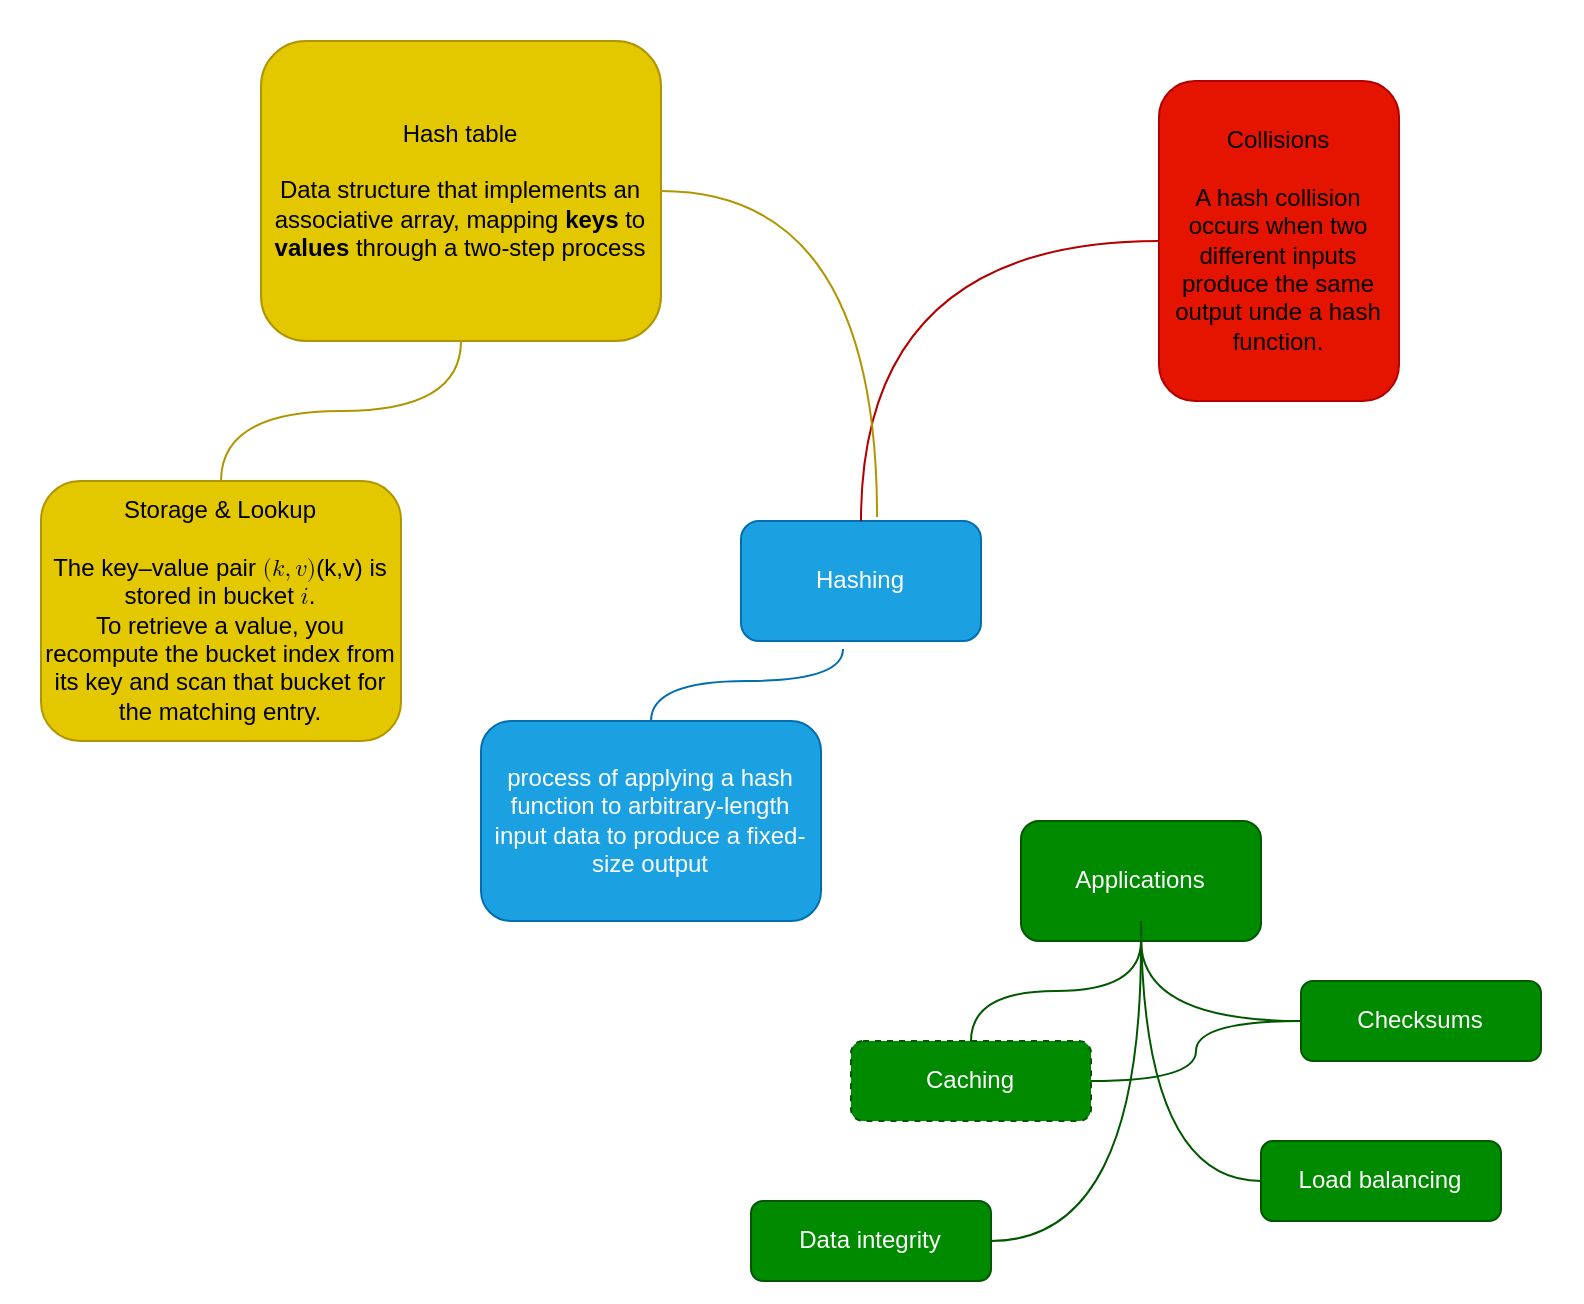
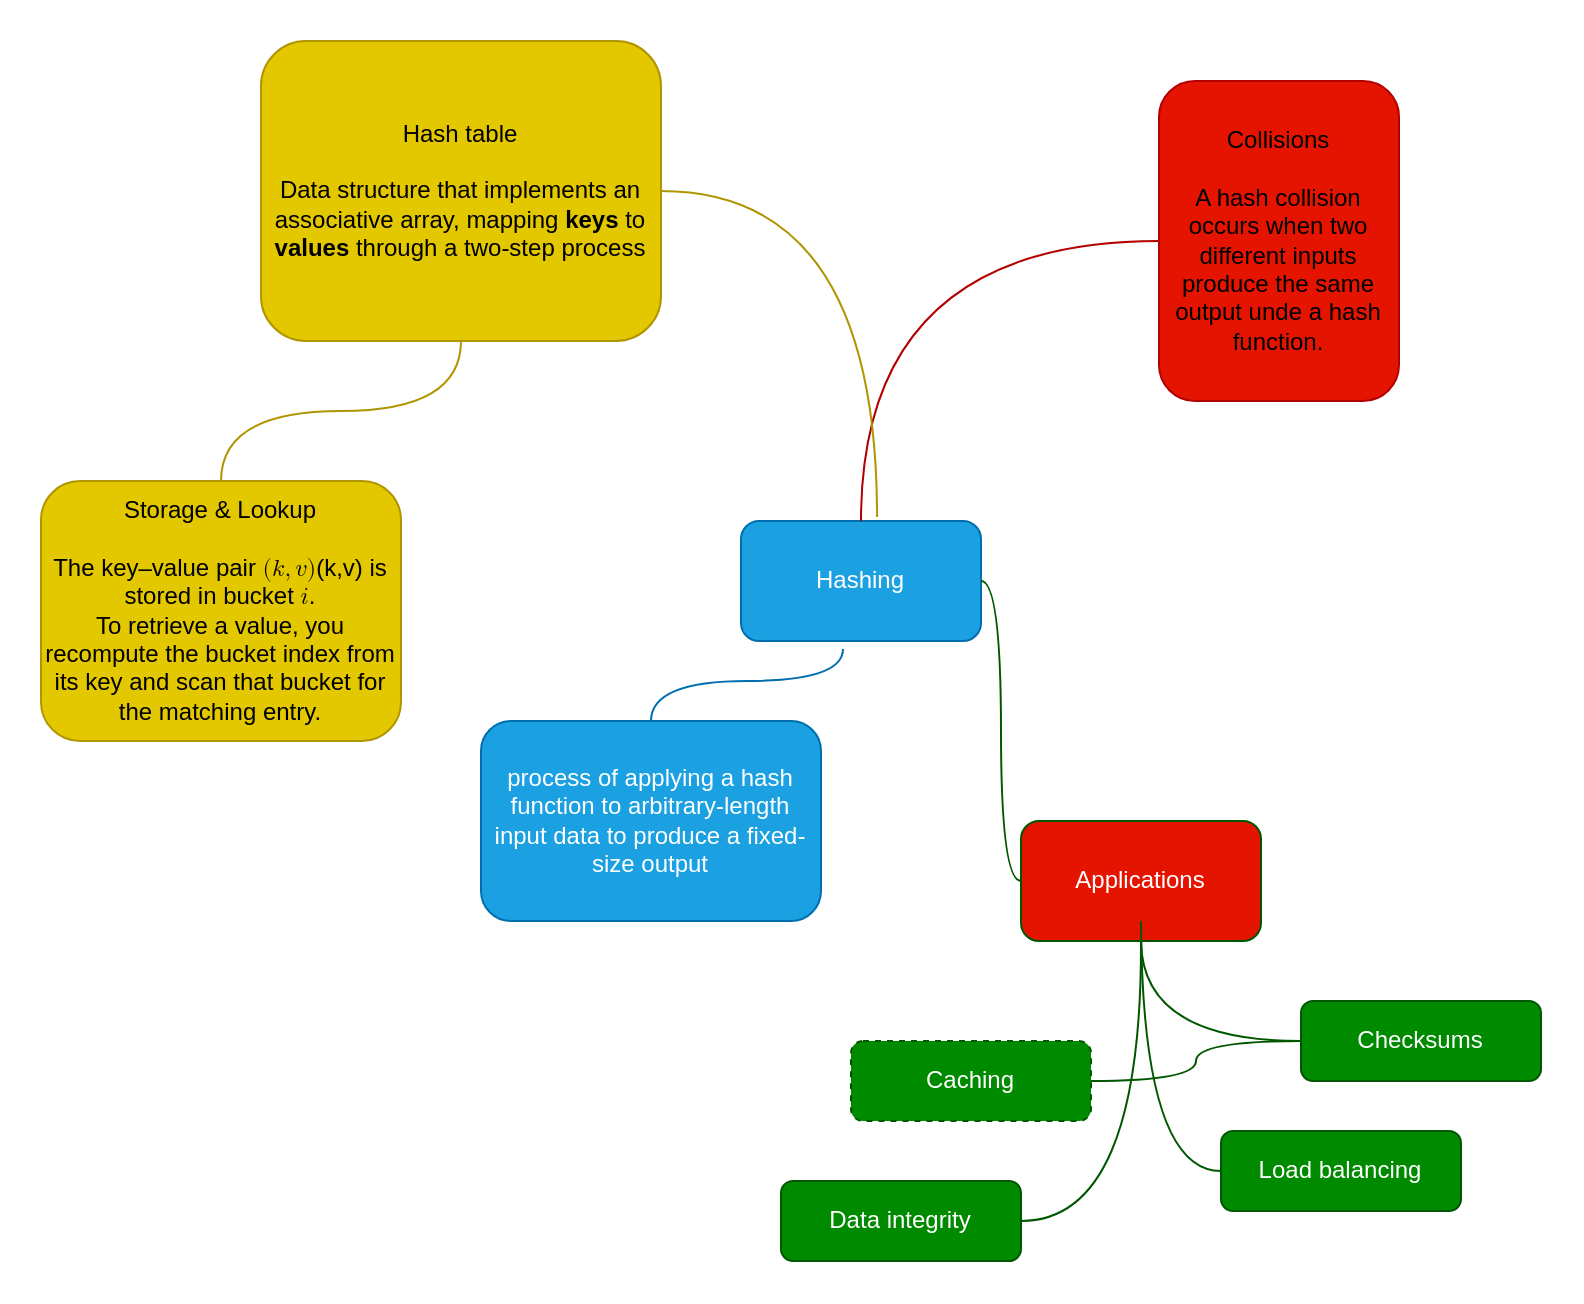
node "Applications": fillcolor #008a00 -> #e51400
edge "Applications" -- "Caching": now "Applications" -- "Hashing"
node "Checksums": moved (1421, 1021) -> (1421, 1041)
node "Load balancing": moved (1381, 1181) -> (1341, 1171)
node "Data integrity": moved (871, 1241) -> (901, 1221)
